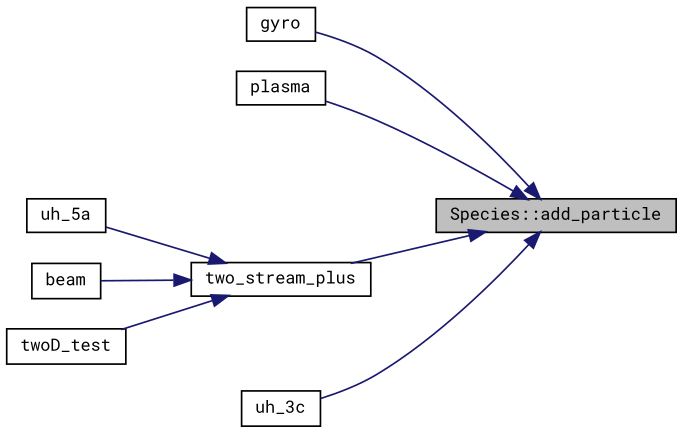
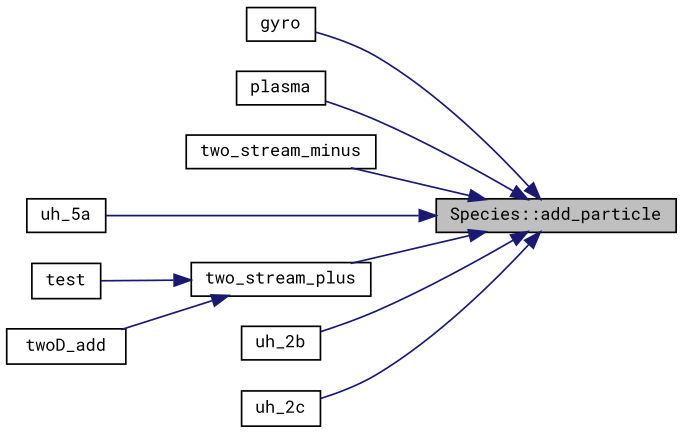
node "two_stream_minus": added
edge "uh_5a" -> "two_stream_plus": now "uh_5a" -> "Species::add_particle"
node "beam": label "beam" -> "test"
node "uh_2b": added
node "twoD_test": label "twoD_test" -> "twoD_add"
node "uh_3c": label "uh_3c" -> "uh_2c"
